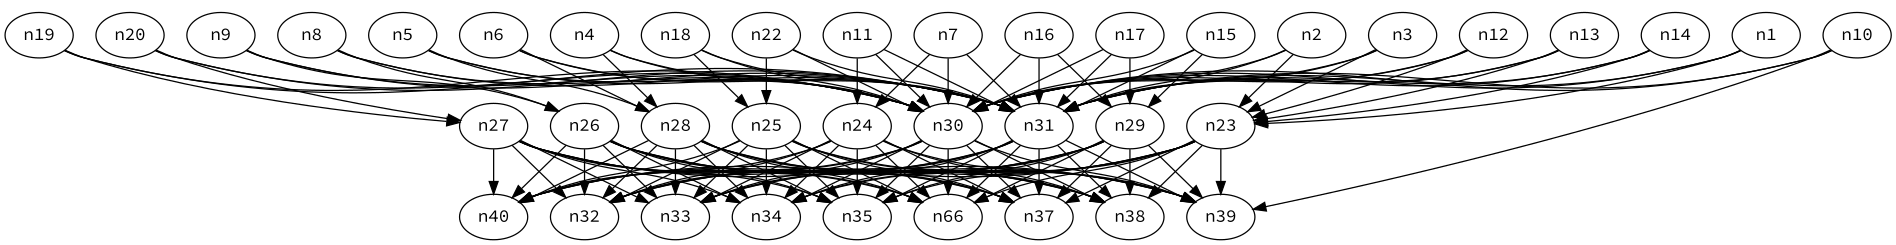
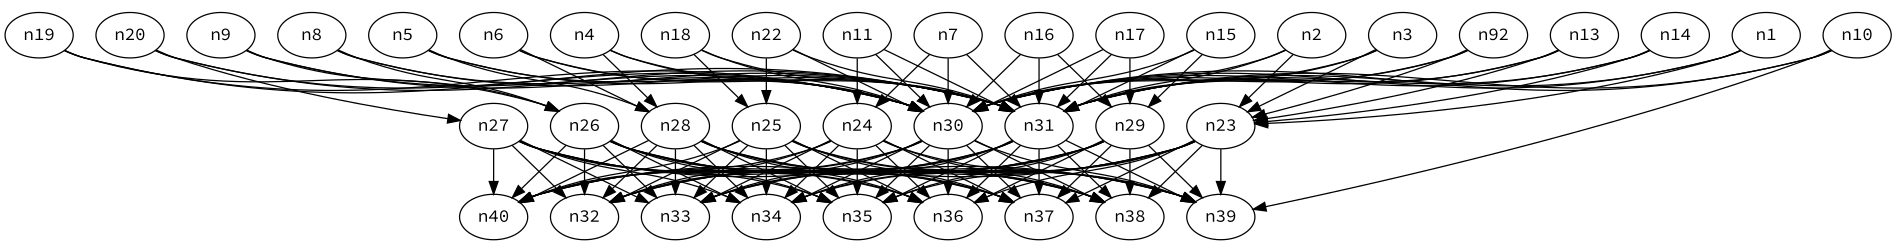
node "n12": label "n12" -> "n92"
edge "n19" -> "n27": now "n19" -> "n26"
node "n66": label "n66" -> "n36"
